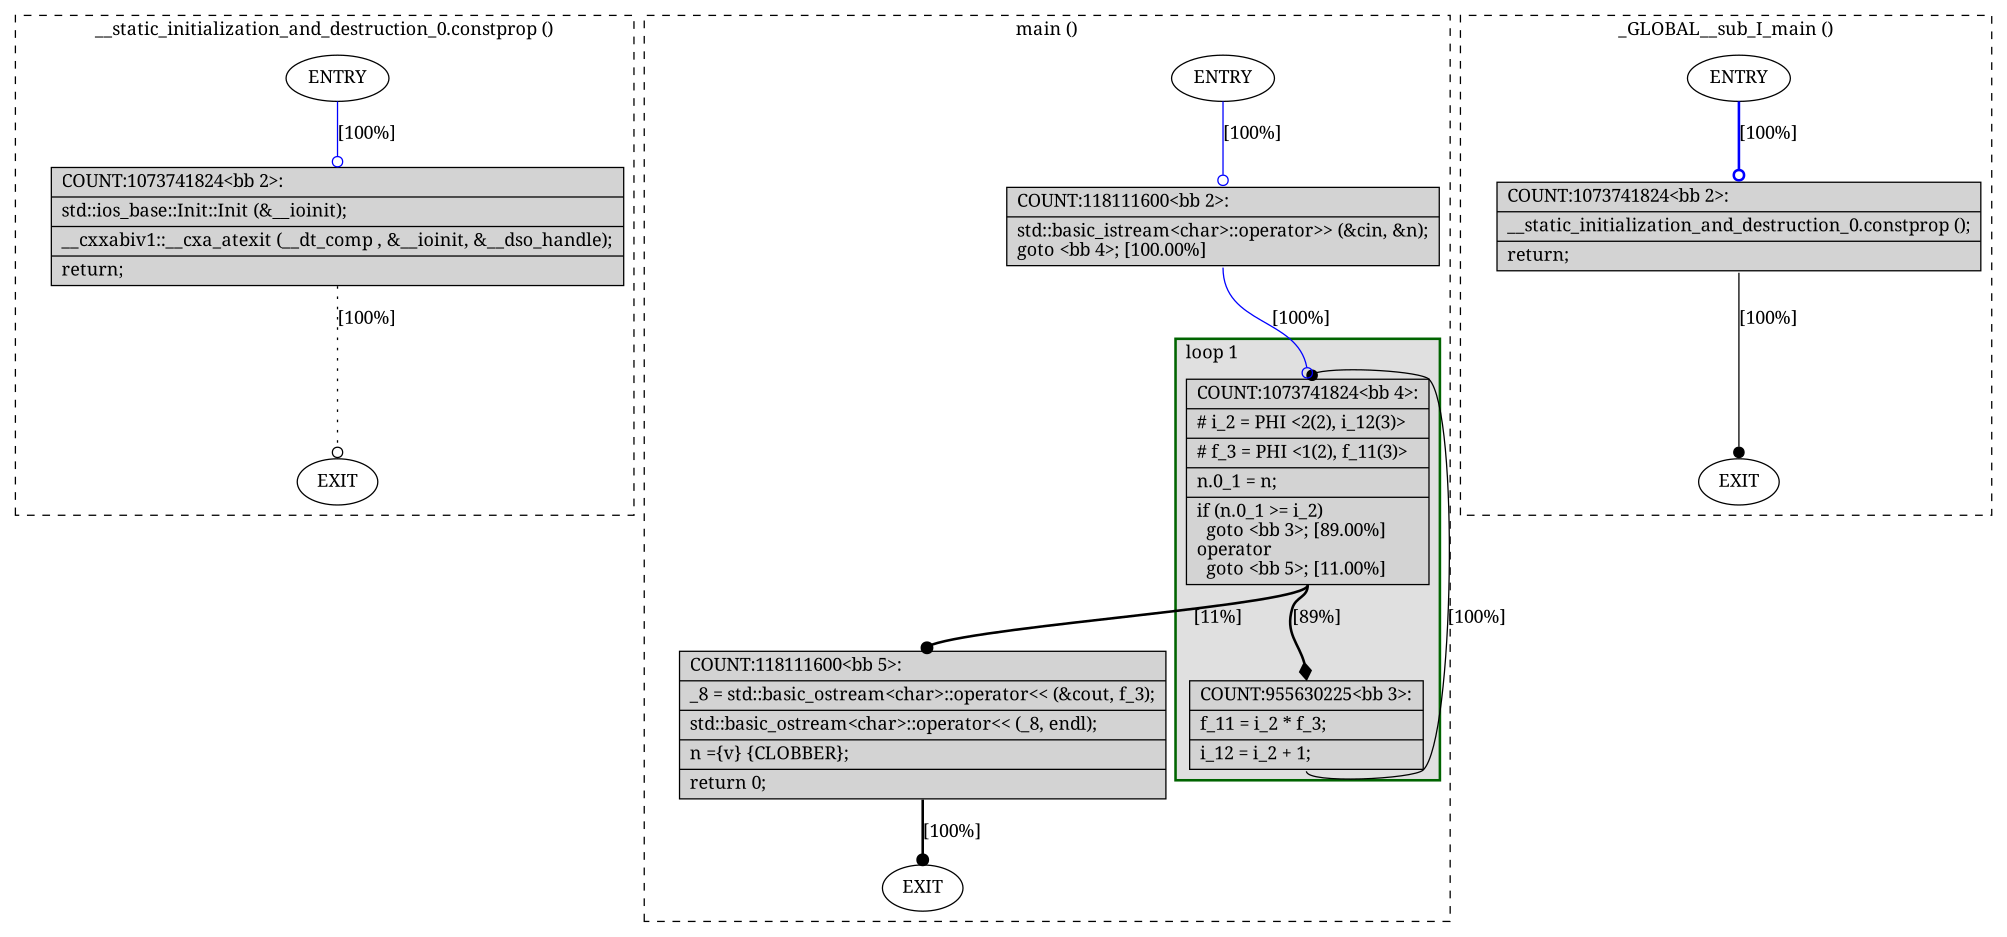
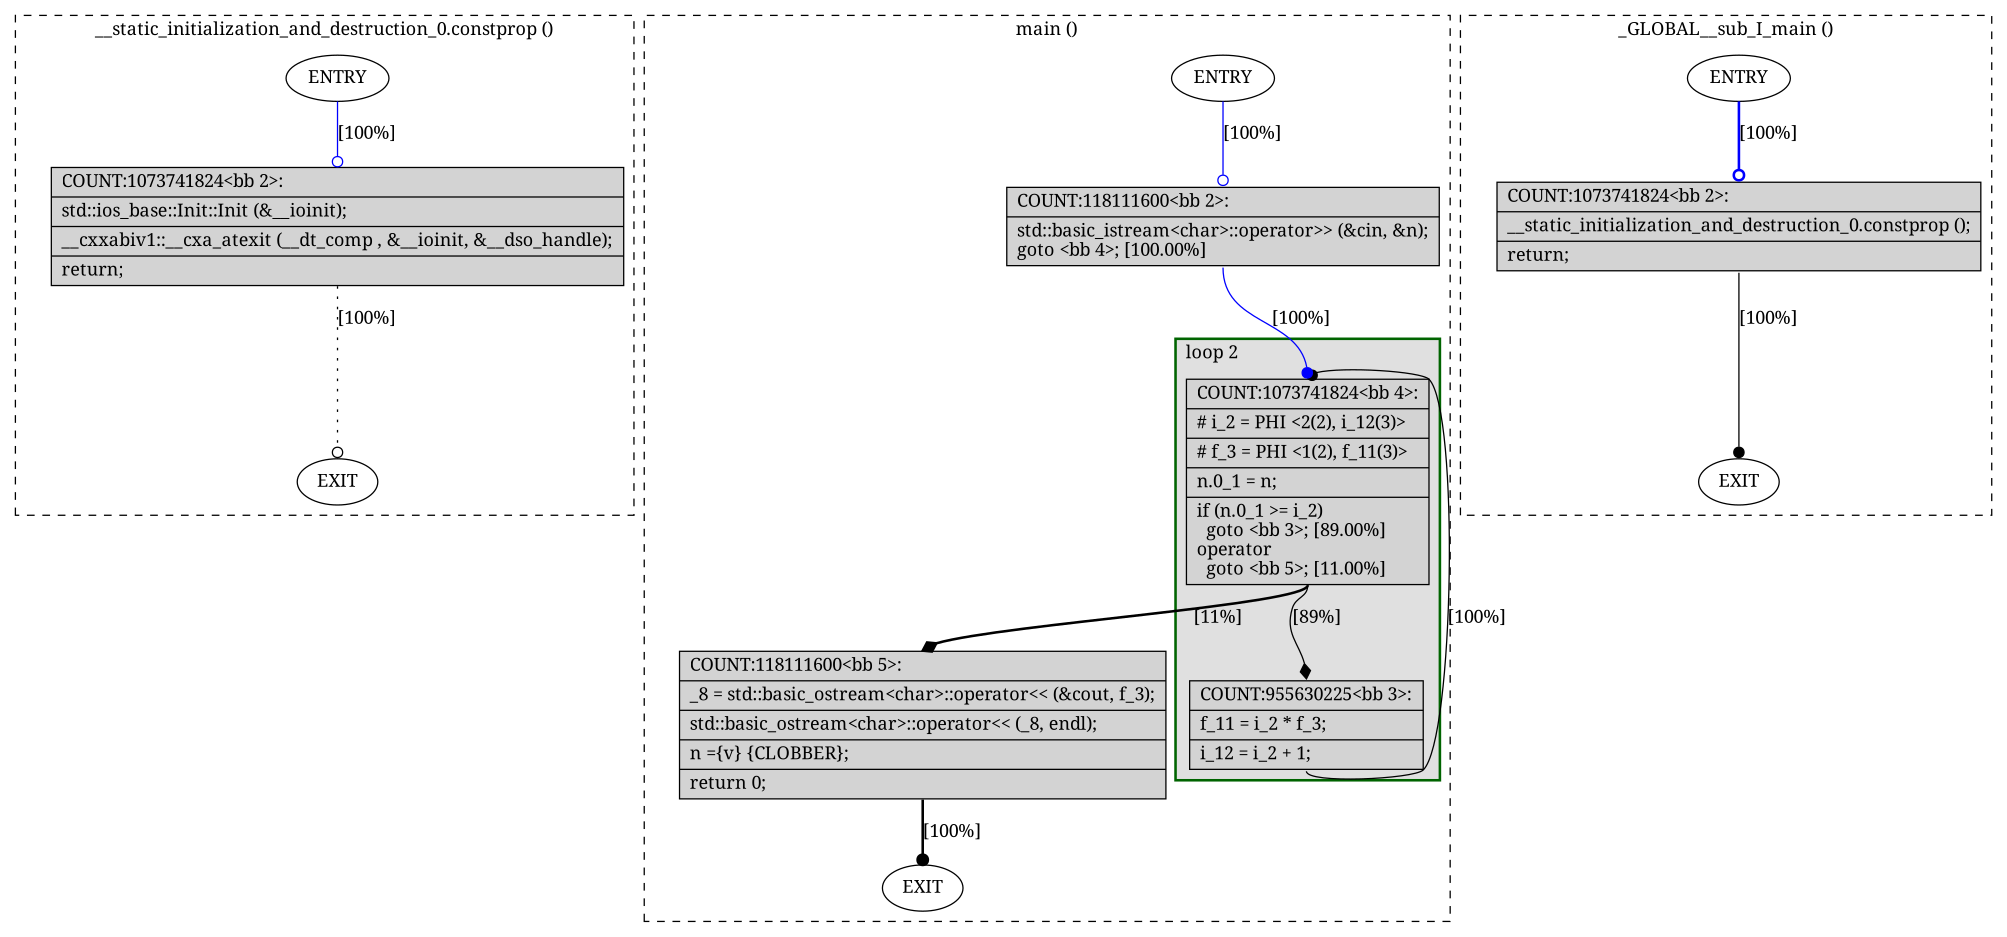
edge "COUNT:118111600<bb 2>:" -> "COUNT:1073741824<bb 4>:": arrowhead odot -> dot
cluster "loop 1": label "loop 1" -> "loop 2"
edge "COUNT:1073741824<bb 4>:" -> "COUNT:118111600<bb 5>:": arrowhead dot -> diamond
edge "COUNT:1073741824<bb 4>:" -> "COUNT:955630225<bb 3>:": style bold -> solid
